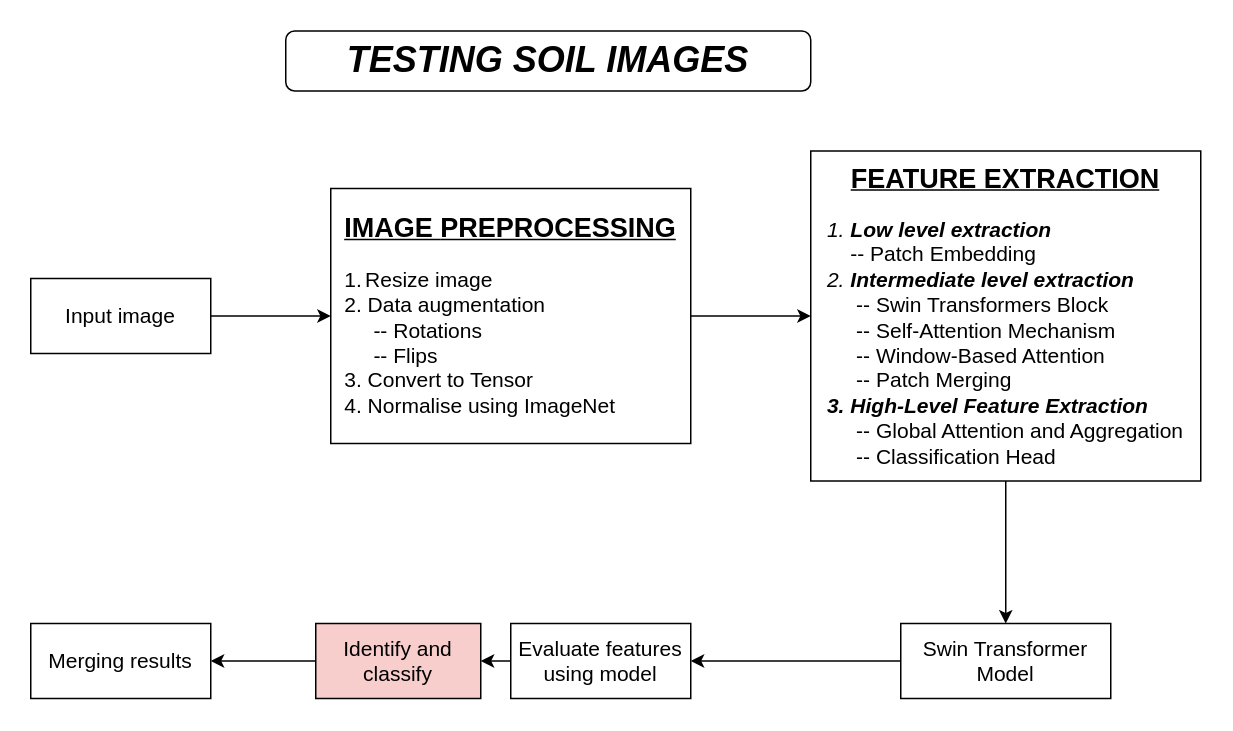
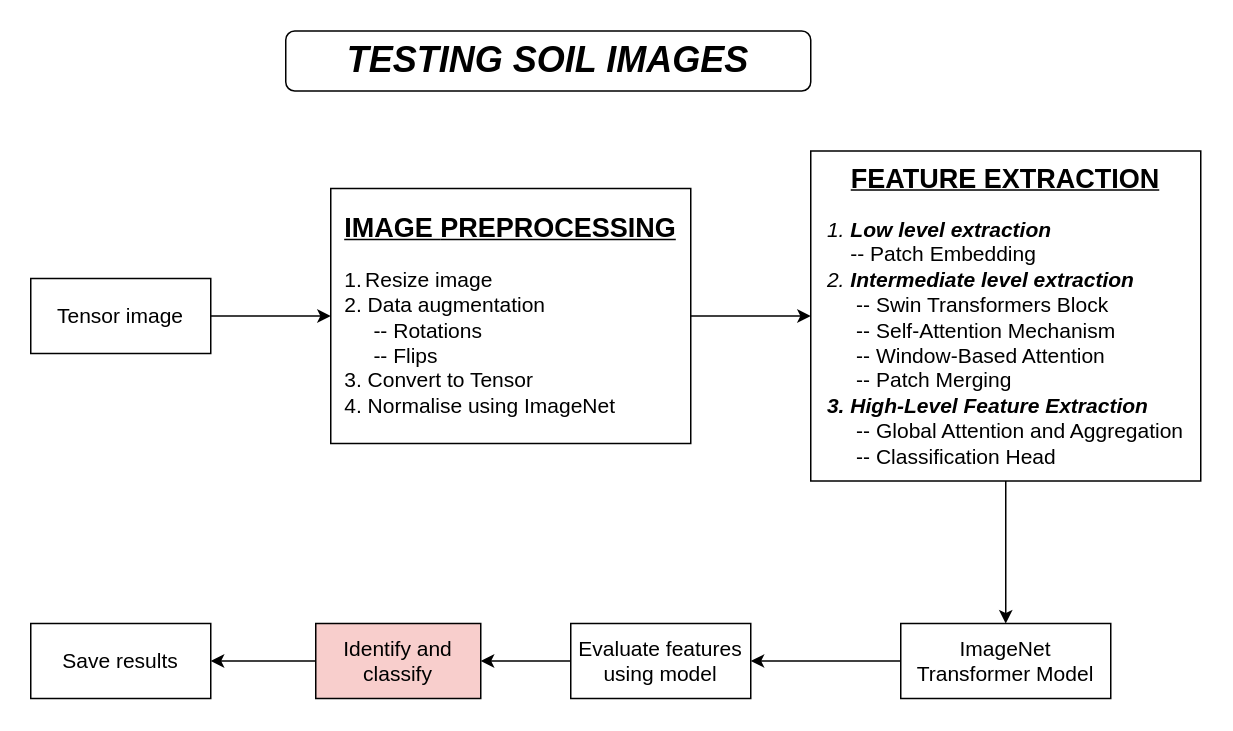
node "Input image": label "Input image" -> "Tensor image"
node "Merging results": label "Merging results" -> "Save results"
node "Evaluate features using model": moved (601, 661) -> (661, 661)
node "Swin Transformer Model": label "Swin Transformer Model" -> "ImageNet Transformer Model"
